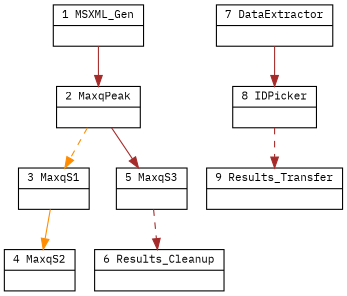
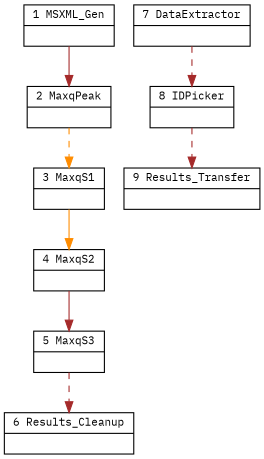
edge "7 DataExtractor" -> "8 IDPicker": style solid -> dashed
edge "2 MaxqPeak" -> "5 MaxqS3": now "4 MaxqS2" -> "5 MaxqS3"
